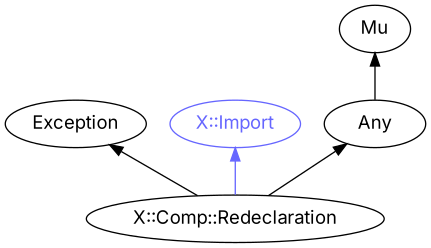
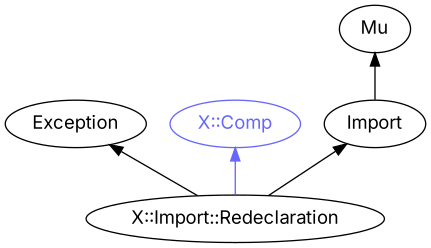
node "X::Import": label "X::Import" -> "X::Comp"
node "Any": label "Any" -> "Import"
node "X::Comp::Redeclaration": label "X::Comp::Redeclaration" -> "X::Import::Redeclaration"
